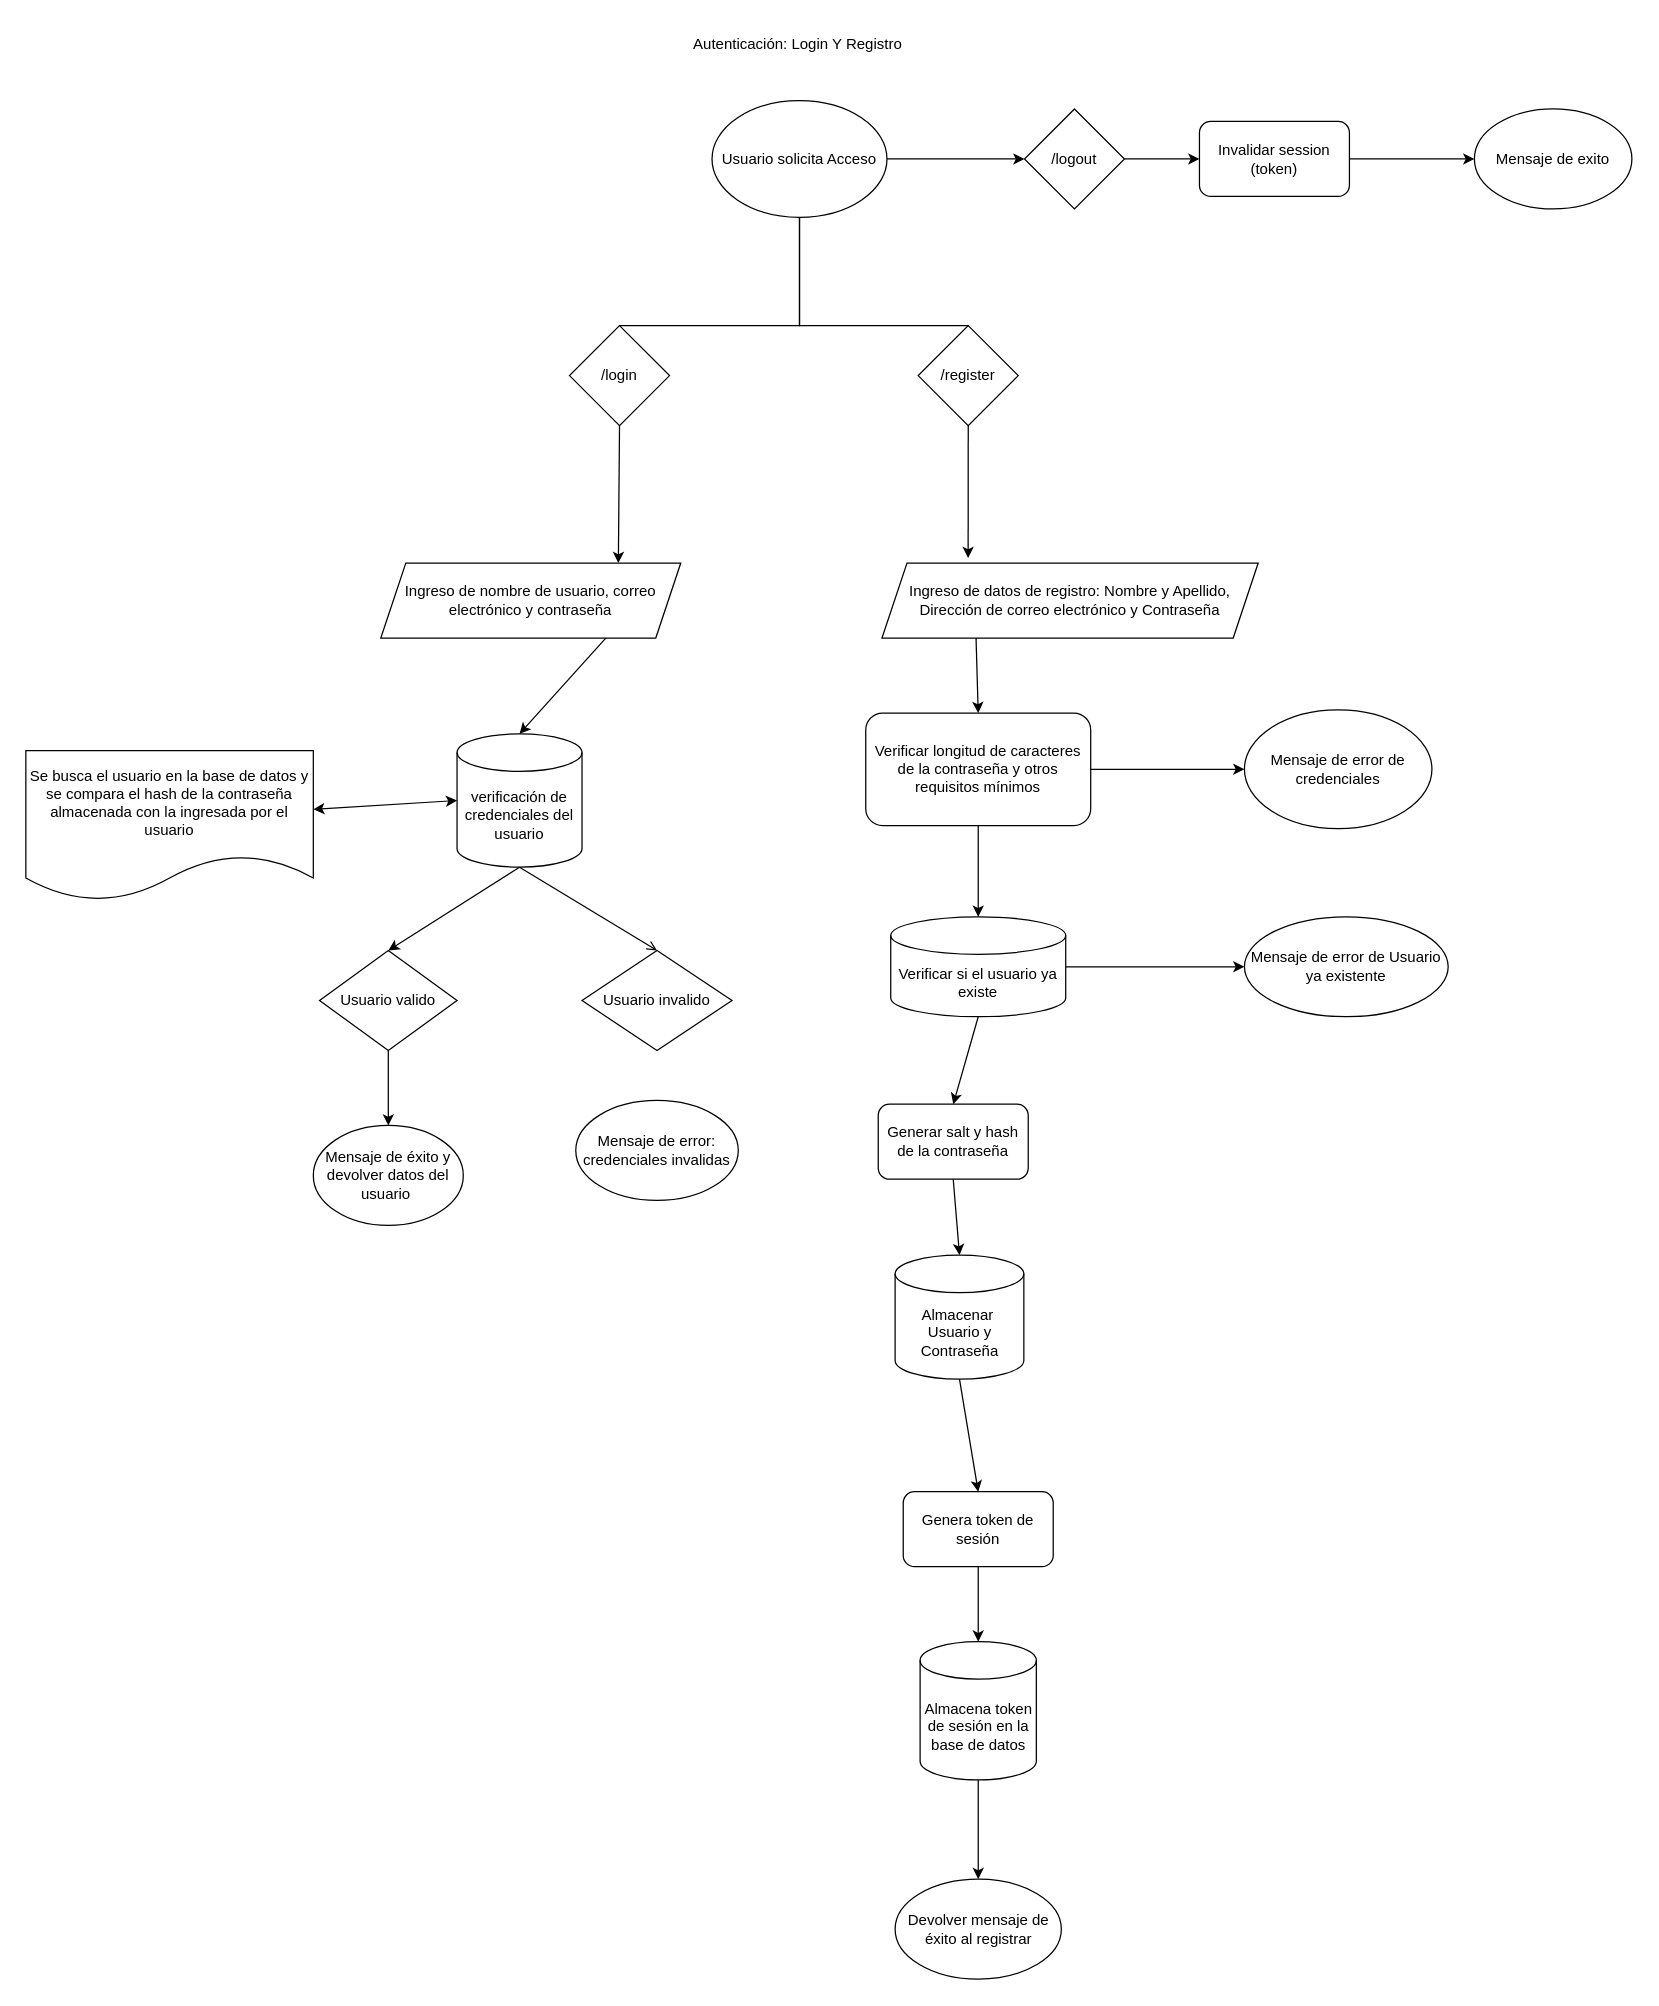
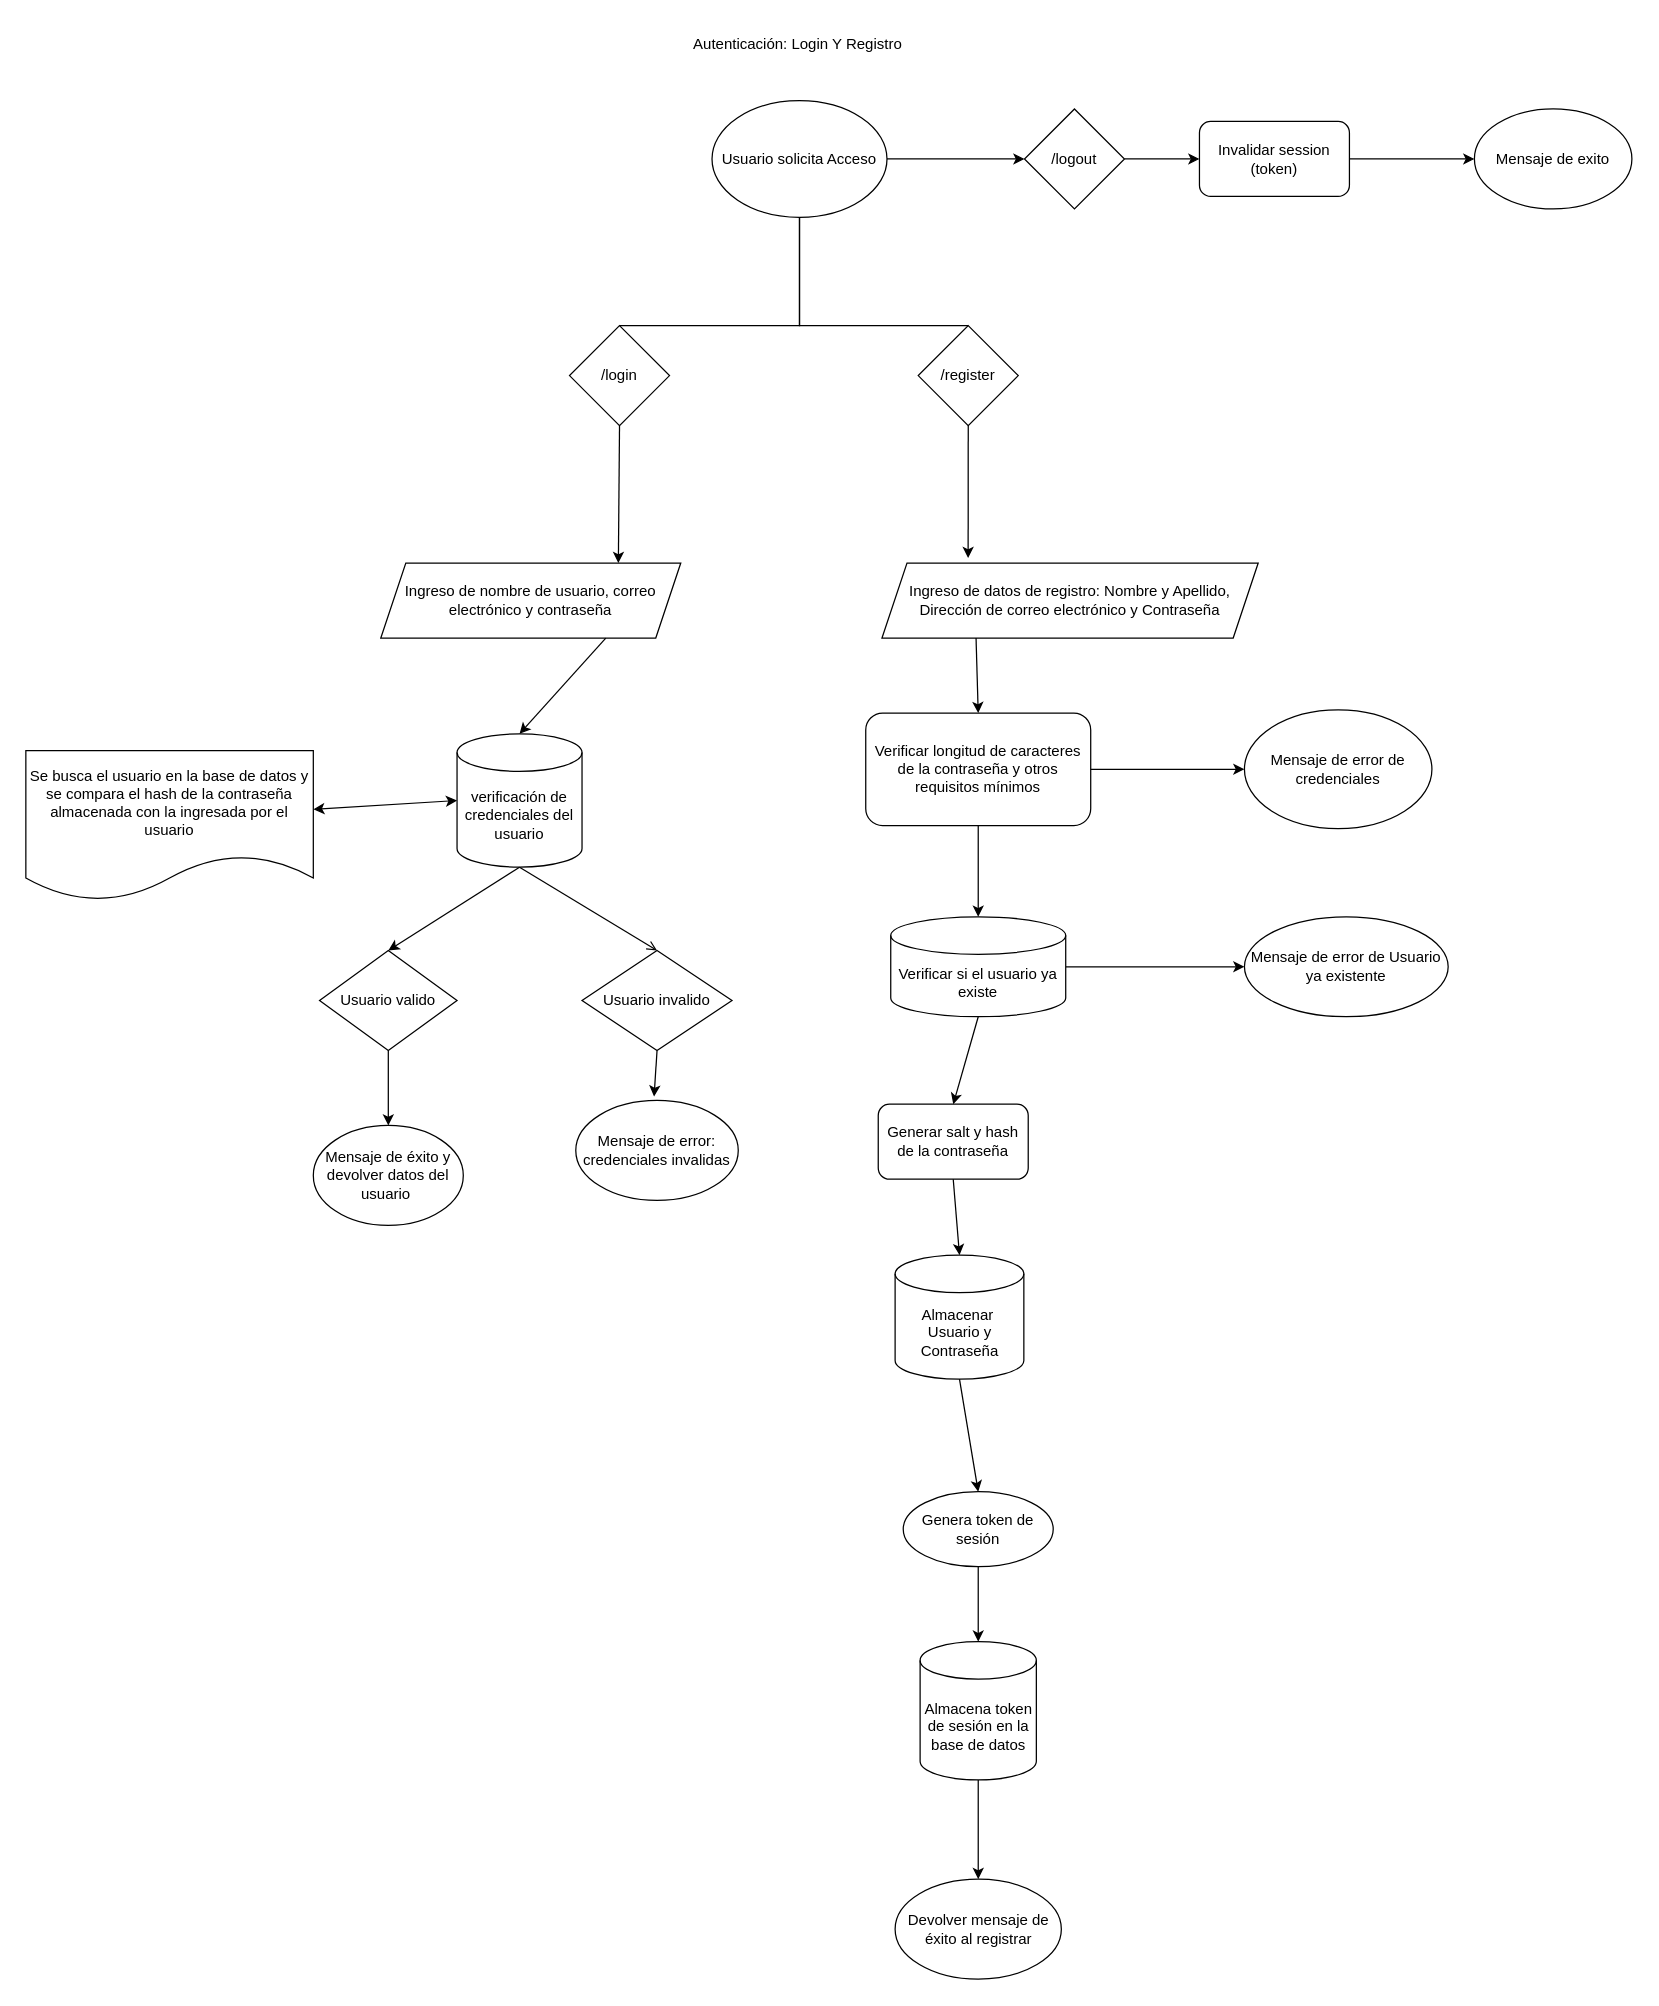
edge "Usuario invalido" -> "Mensaje de error: credenciales invalidas": added
node "Genera token de sesión": shape rounded rectangle -> ellipse
